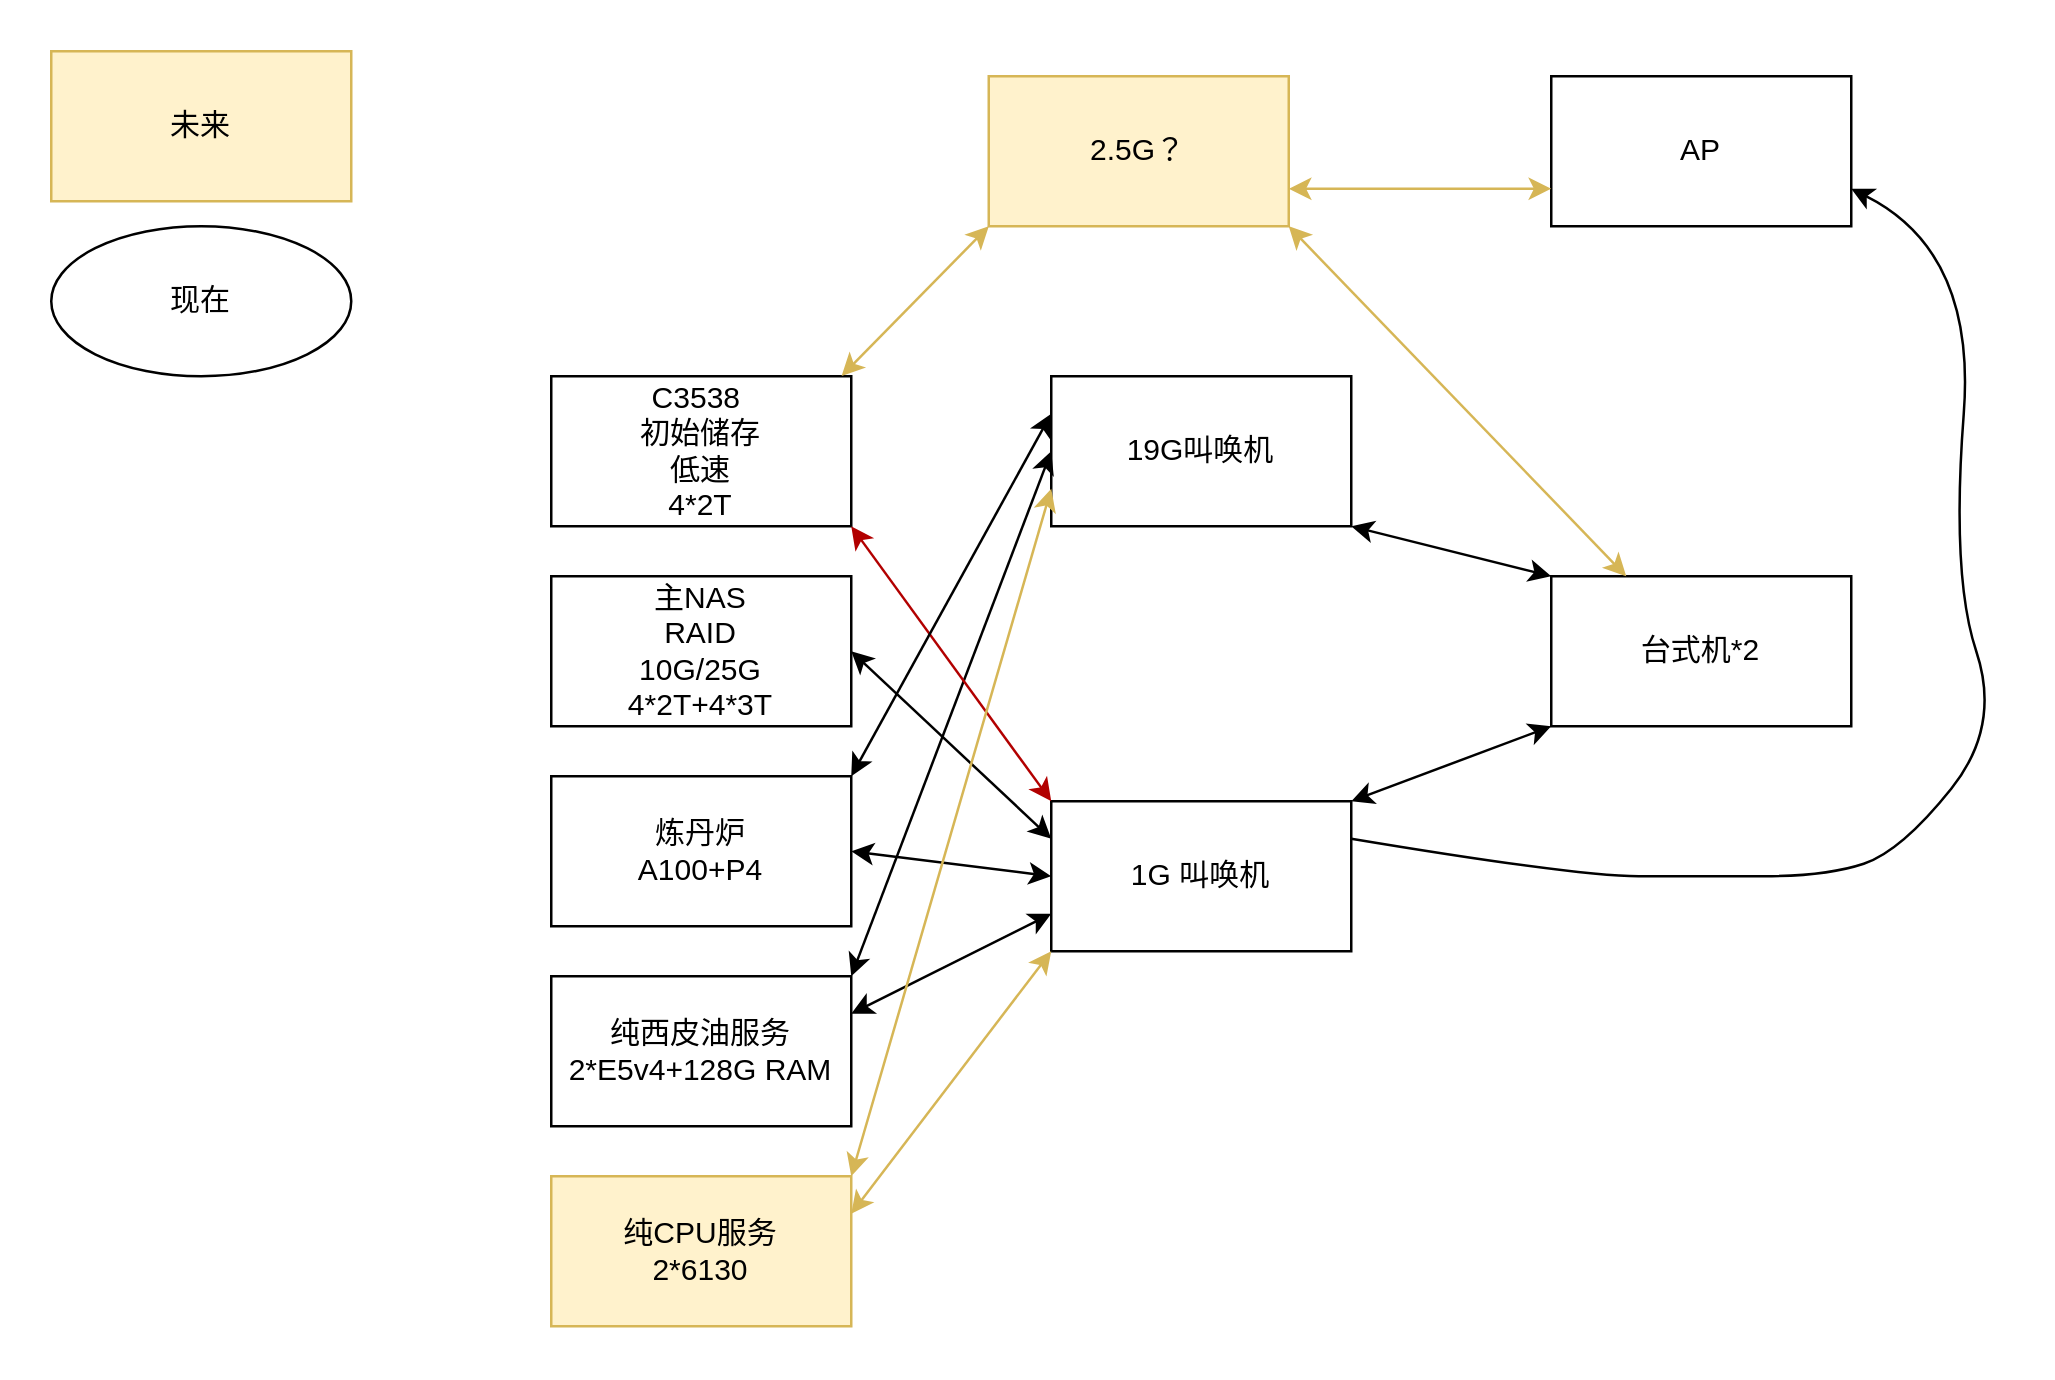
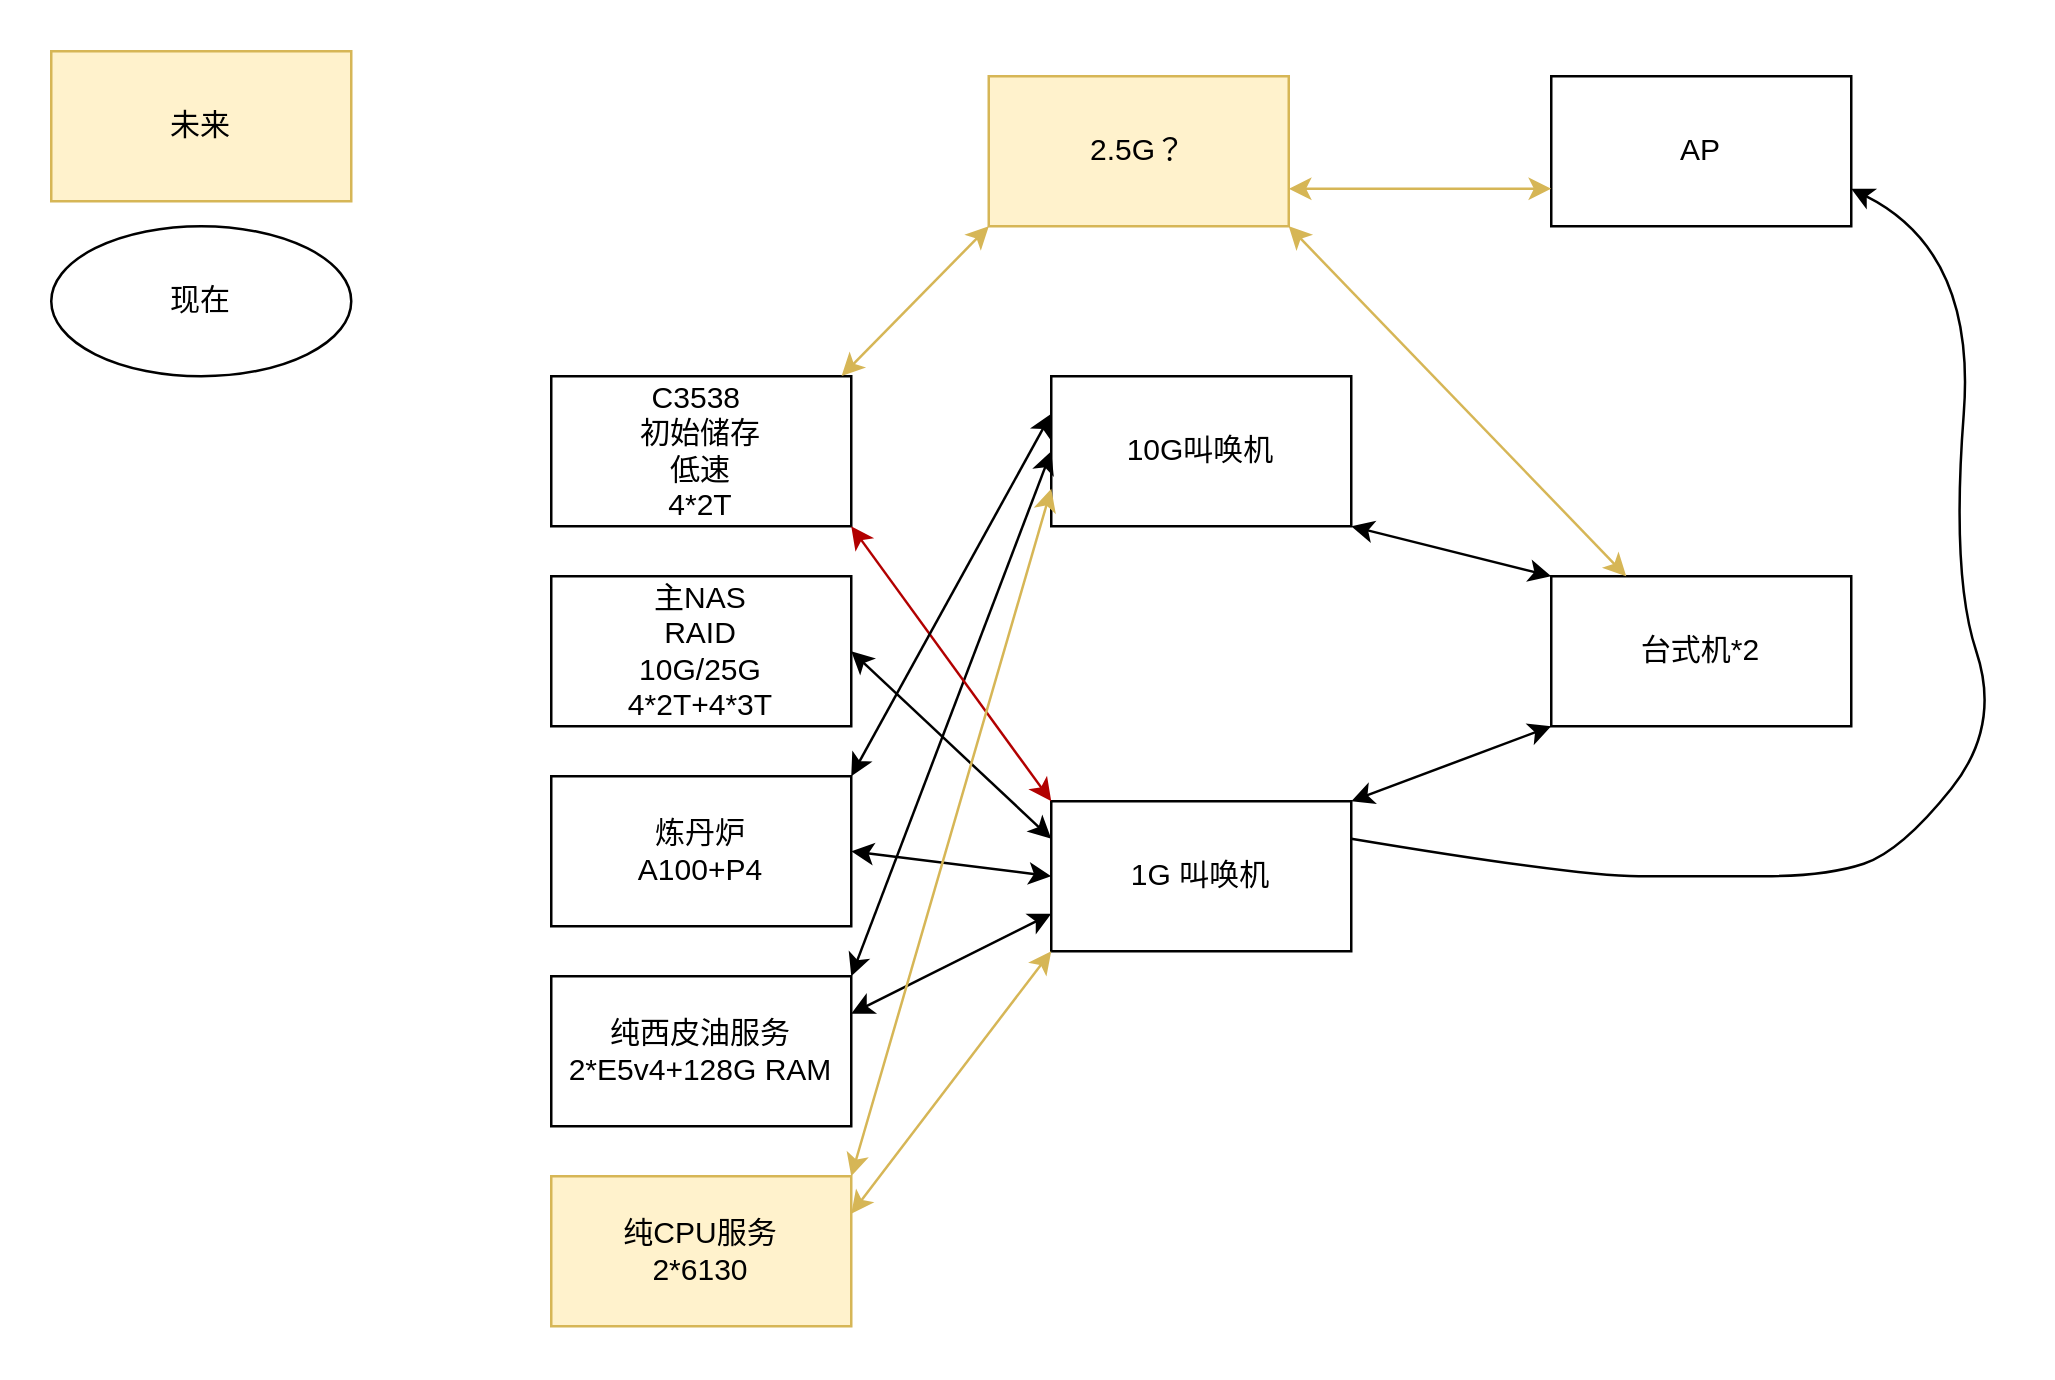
node "19G叫唤机": label "19G叫唤机" -> "10G叫唤机"
